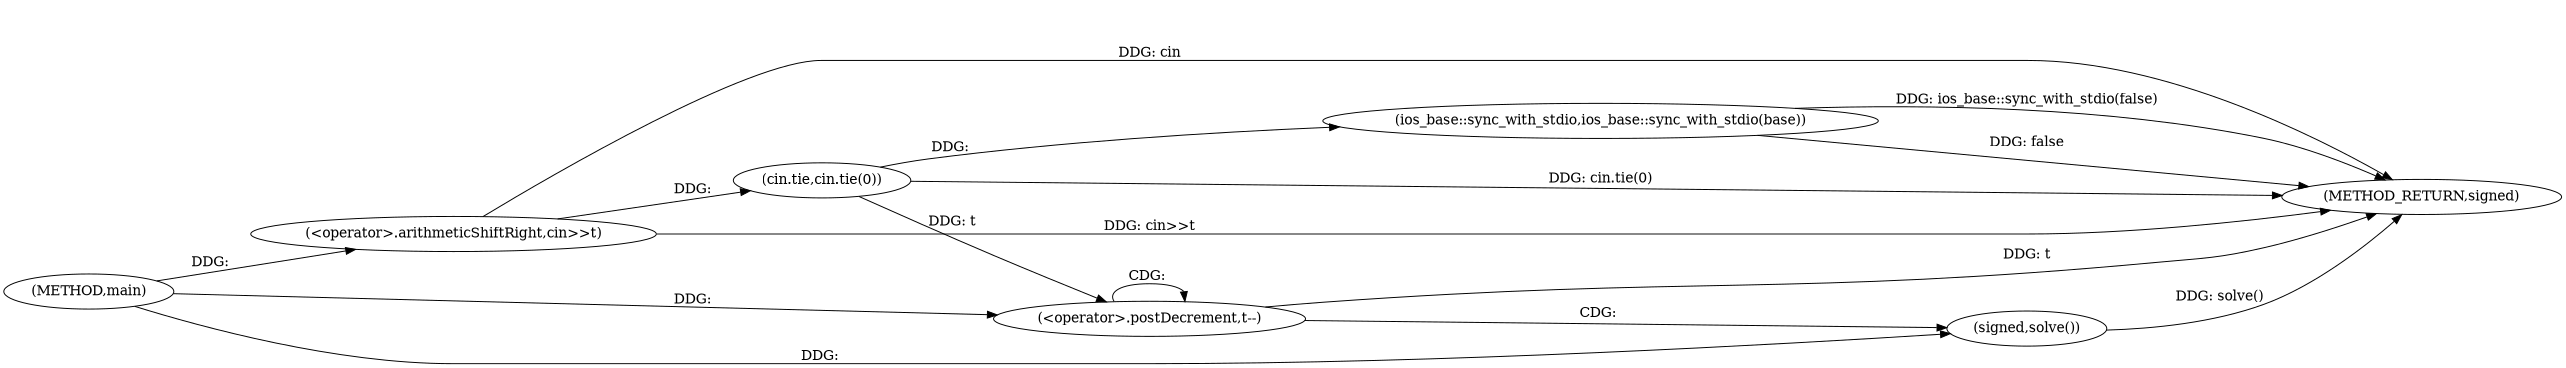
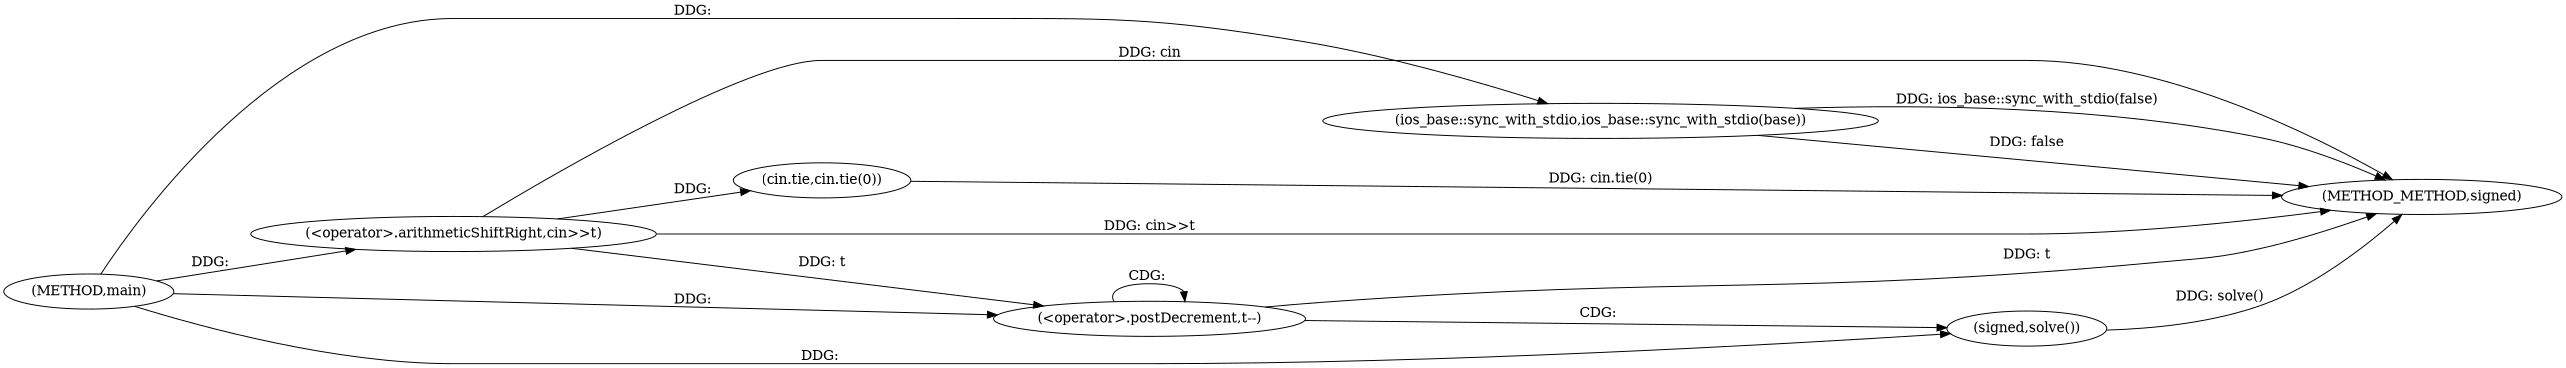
edge "(cin.tie,cin.tie(0))" -> "(ios_base::sync_with_stdio,ios_base::sync_with_stdio(base))": now "(METHOD,main)" -> "(ios_base::sync_with_stdio,ios_base::sync_with_stdio(base))"
node "(METHOD_RETURN,signed)": label "(METHOD_RETURN,signed)" -> "(METHOD_METHOD,signed)"
edge "(cin.tie,cin.tie(0))" -> "(<operator>.postDecrement,t--)": now "(<operator>.arithmeticShiftRight,cin>>t)" -> "(<operator>.postDecrement,t--)"
